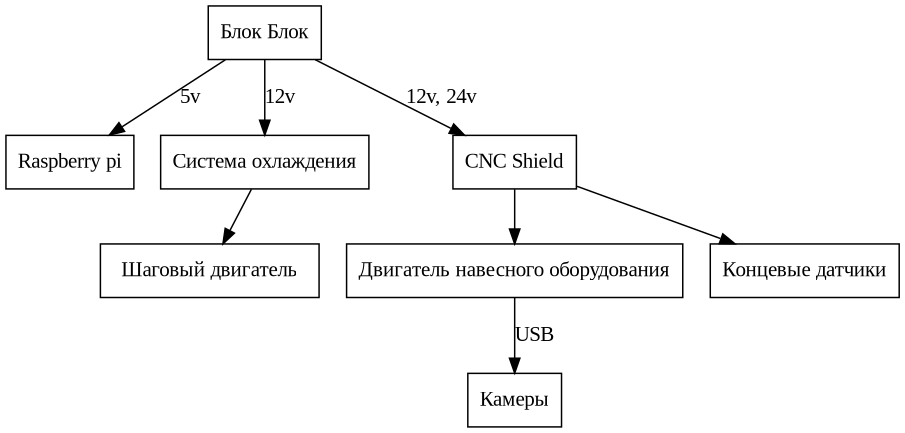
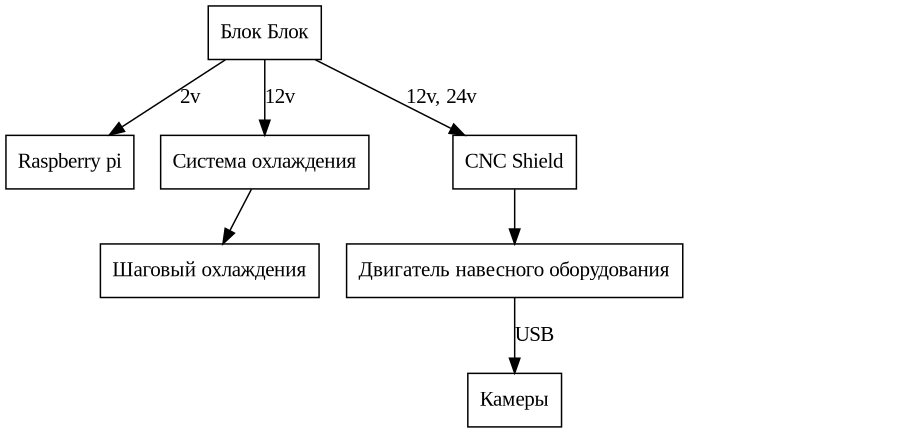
edge "Блок Блок" -> "Raspberry pi": label "5v" -> "2v"
node "Шаговый двигатель": label "Шаговый двигатель" -> "Шаговый охлаждения"
node "Концевые датчики": removed
